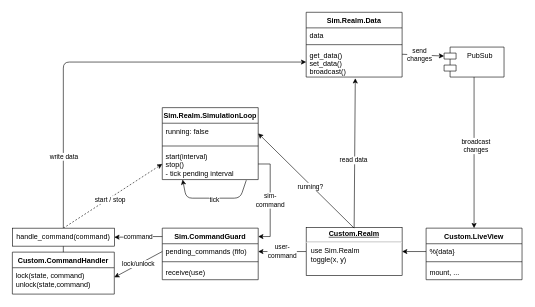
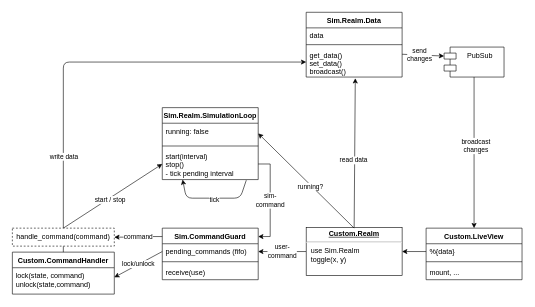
edge "handle_command(command)" -> "start(interval) stop() - tick pending interval": style dashed -> solid
node "handle_command(command)": style solid -> dashed
